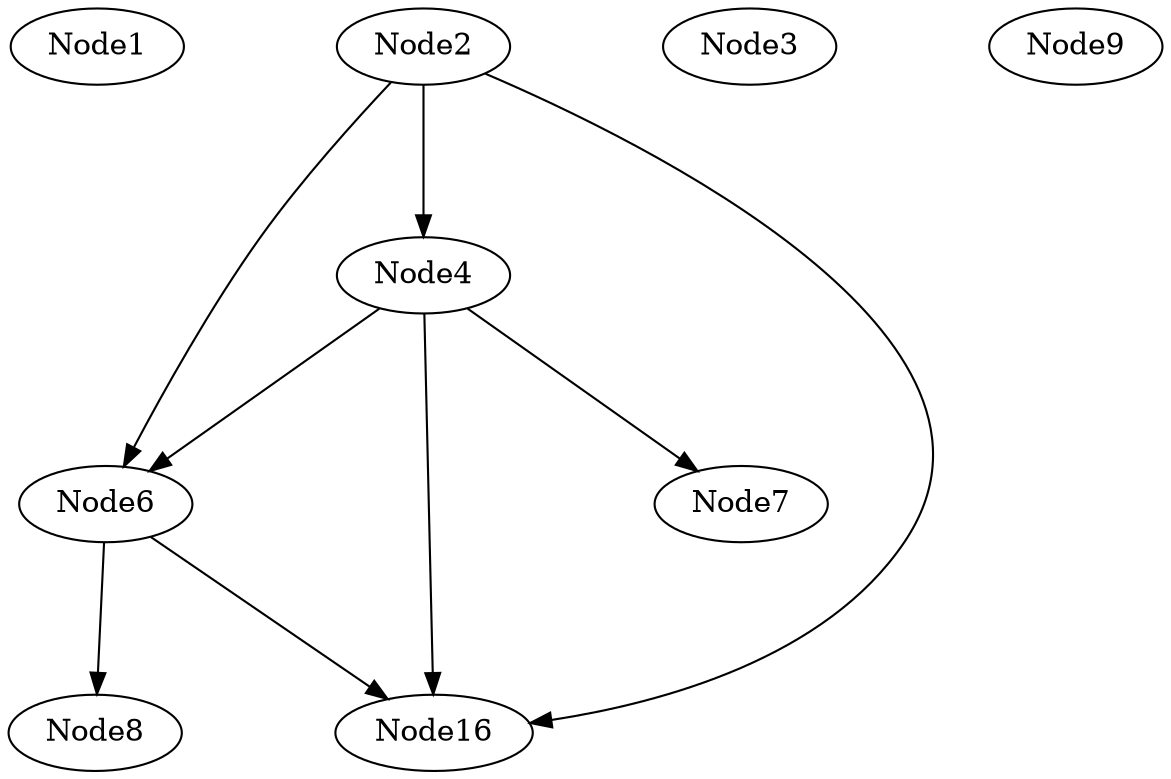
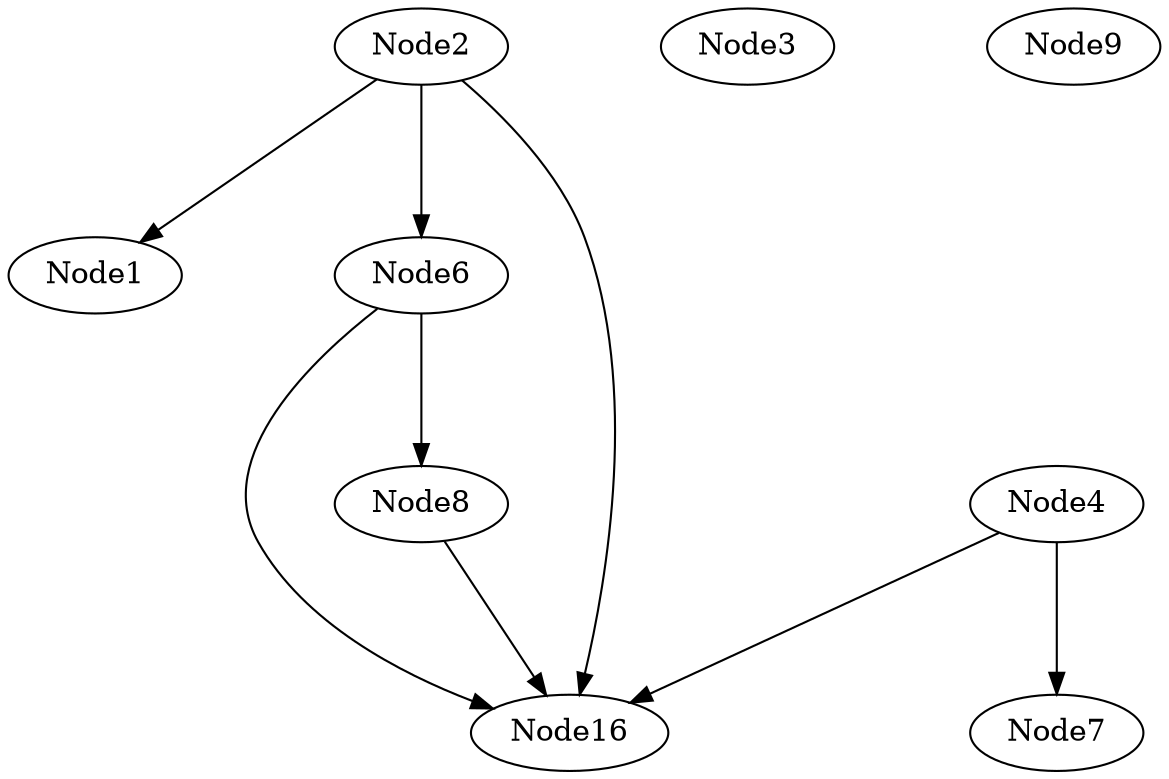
edge "Node2" -> "Node4": now "Node2" -> "Node1"
edge "Node4" -> "Node6": removed
edge "Node8" -> "Node16": added
